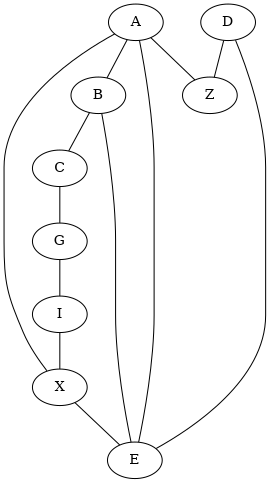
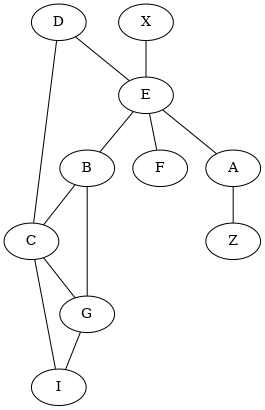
edge "A" -- "B": now "G" -- "B"
edge "D" -- "Z": now "D" -- "C"
node "F": added
edge "A" -- "X": removed
edge "I" -- "X": now "I" -- "C"
